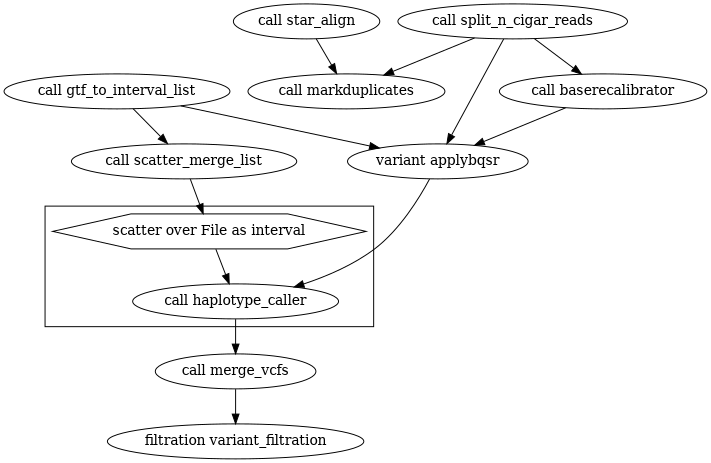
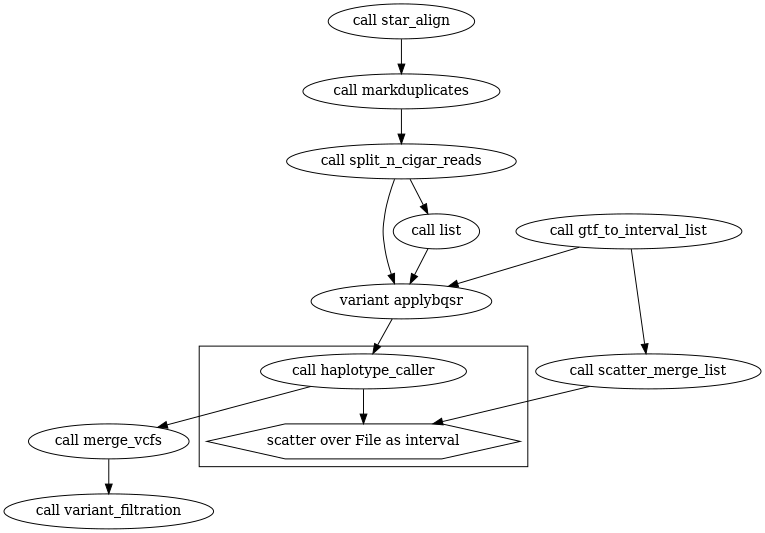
edge "call split_n_cigar_reads" -> "call markduplicates": reversed
node "call baserecalibrator": label "call baserecalibrator" -> "call list"
edge "scatter over File as interval" -> "call haplotype_caller": reversed
node "filtration variant_filtration": label "filtration variant_filtration" -> "call variant_filtration"
